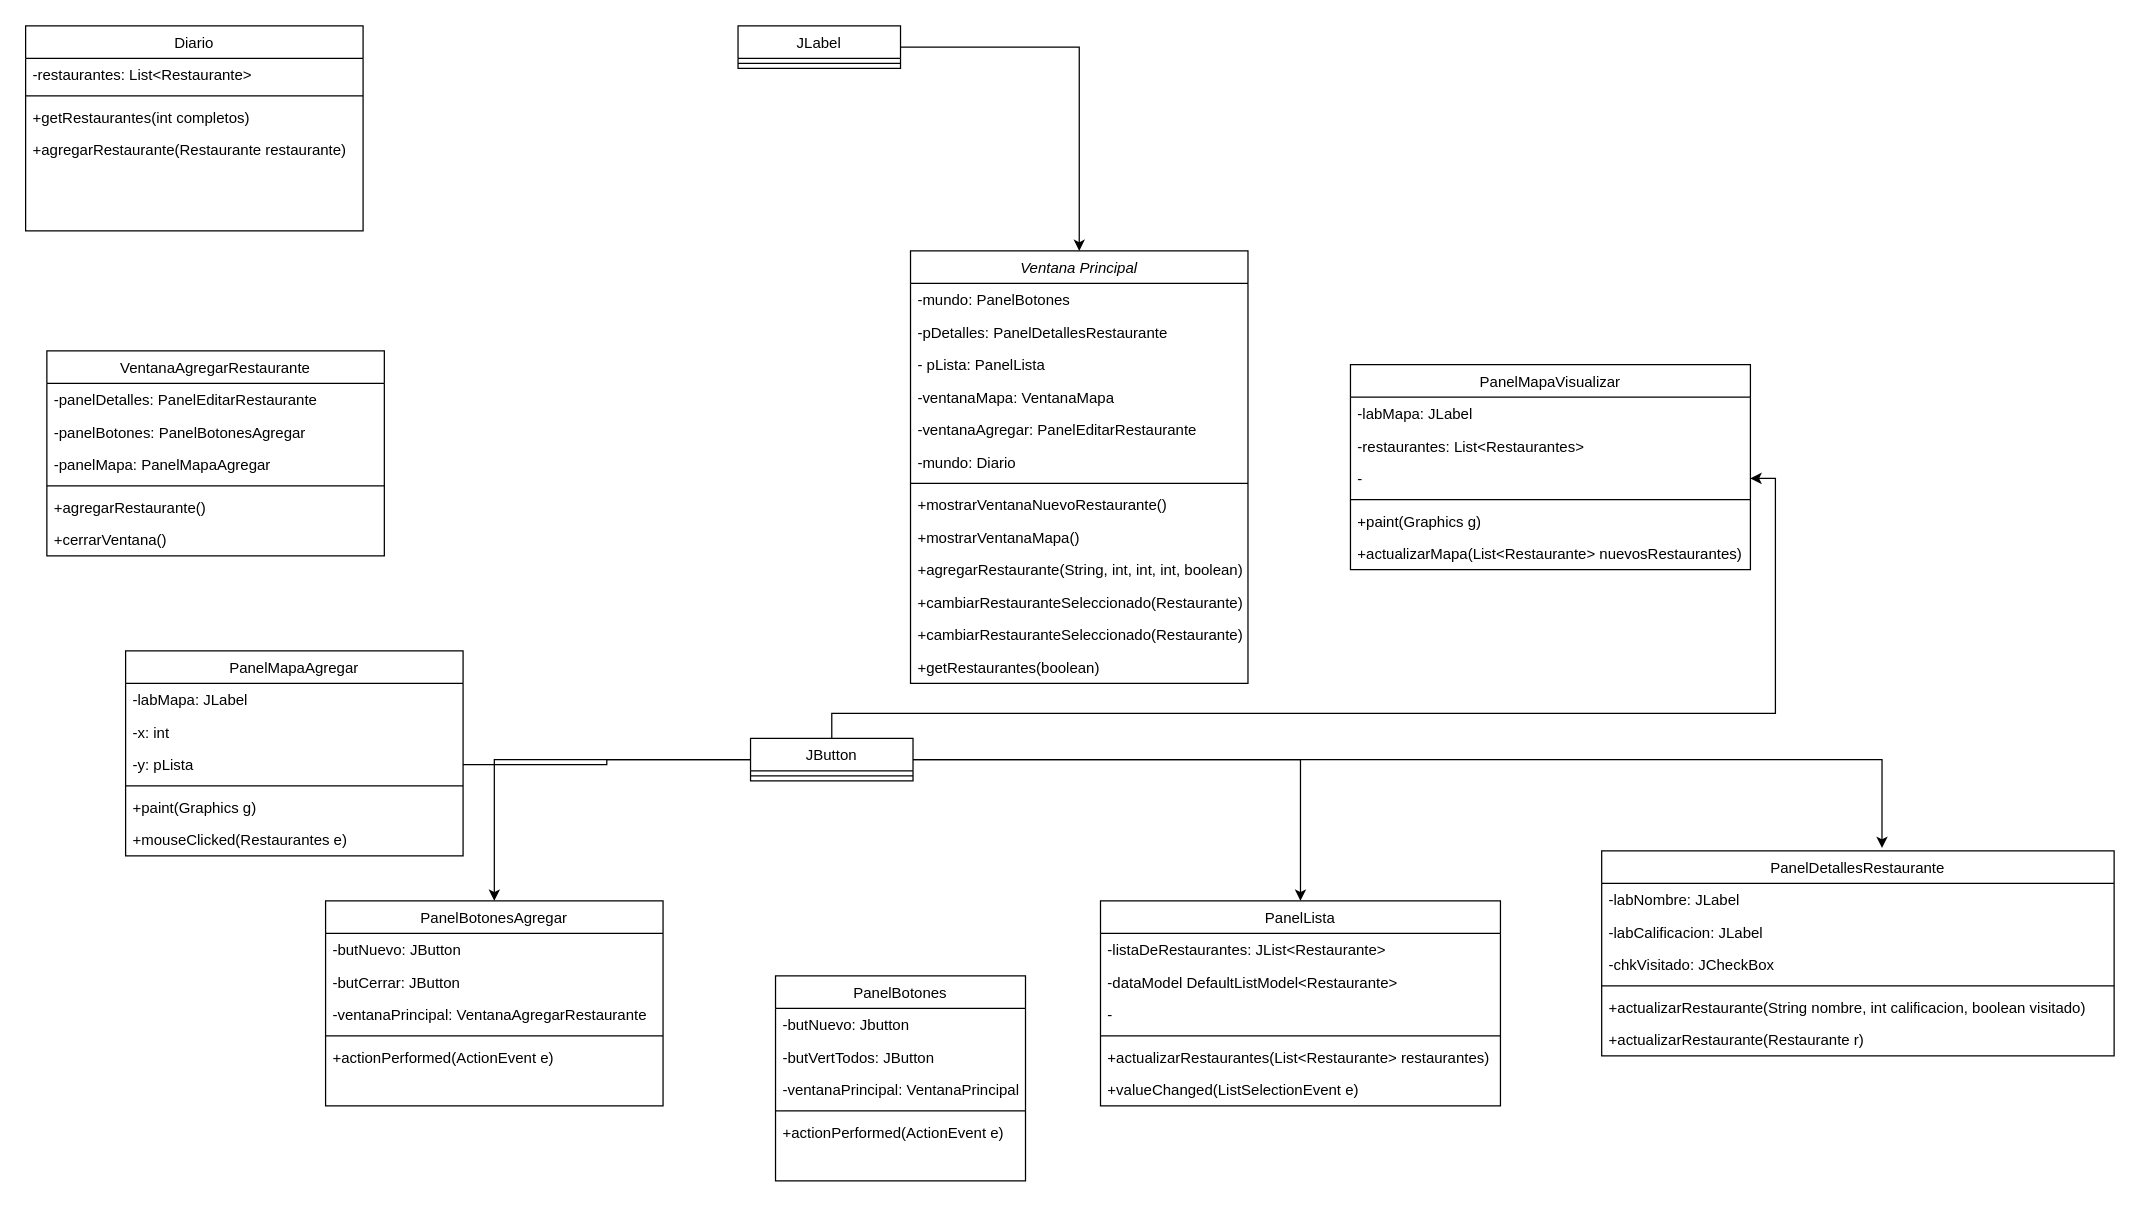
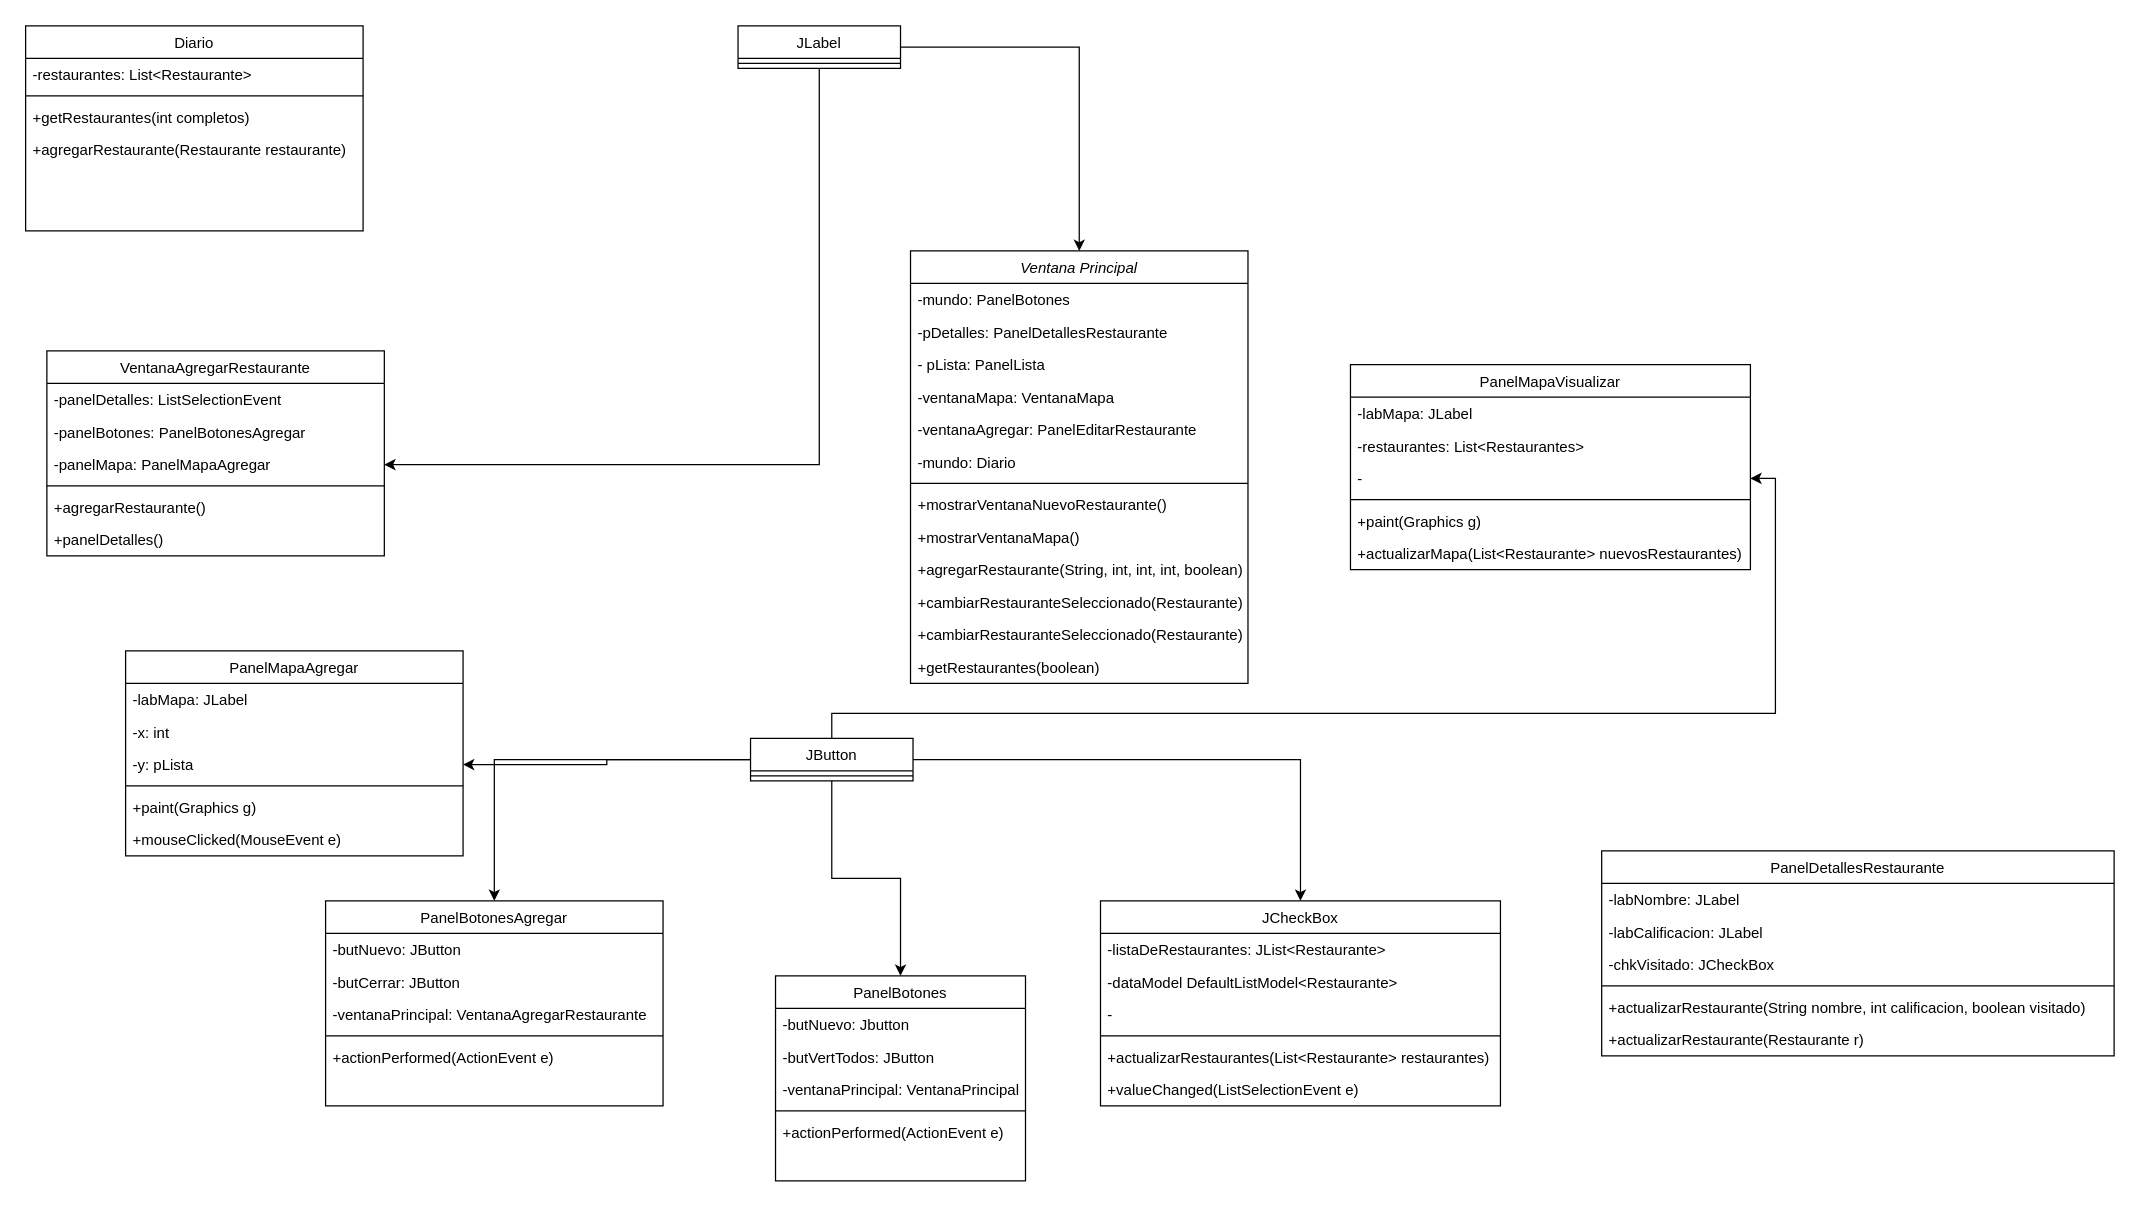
node "-panelDetalles: PanelEditarRestaurante": label "-panelDetalles: PanelEditarRestaurante" -> "-panelDetalles: ListSelectionEvent"
edge "JLabel" -> "-panelMapa: PanelMapaAgregar": added
node "+cerrarVentana()": label "+cerrarVentana()" -> "+panelDetalles()"
edge "JButton" -> "PanelDetallesRestaurante": removed
edge "JButton" -- "-y: pLista": arrowhead none -> classic
node "+mouseClicked(Restaurantes e)": label "+mouseClicked(Restaurantes e)" -> "+mouseClicked(MouseEvent e)"
edge "JButton" -> "PanelBotones": added
node "PanelLista": label "PanelLista" -> "JCheckBox"
